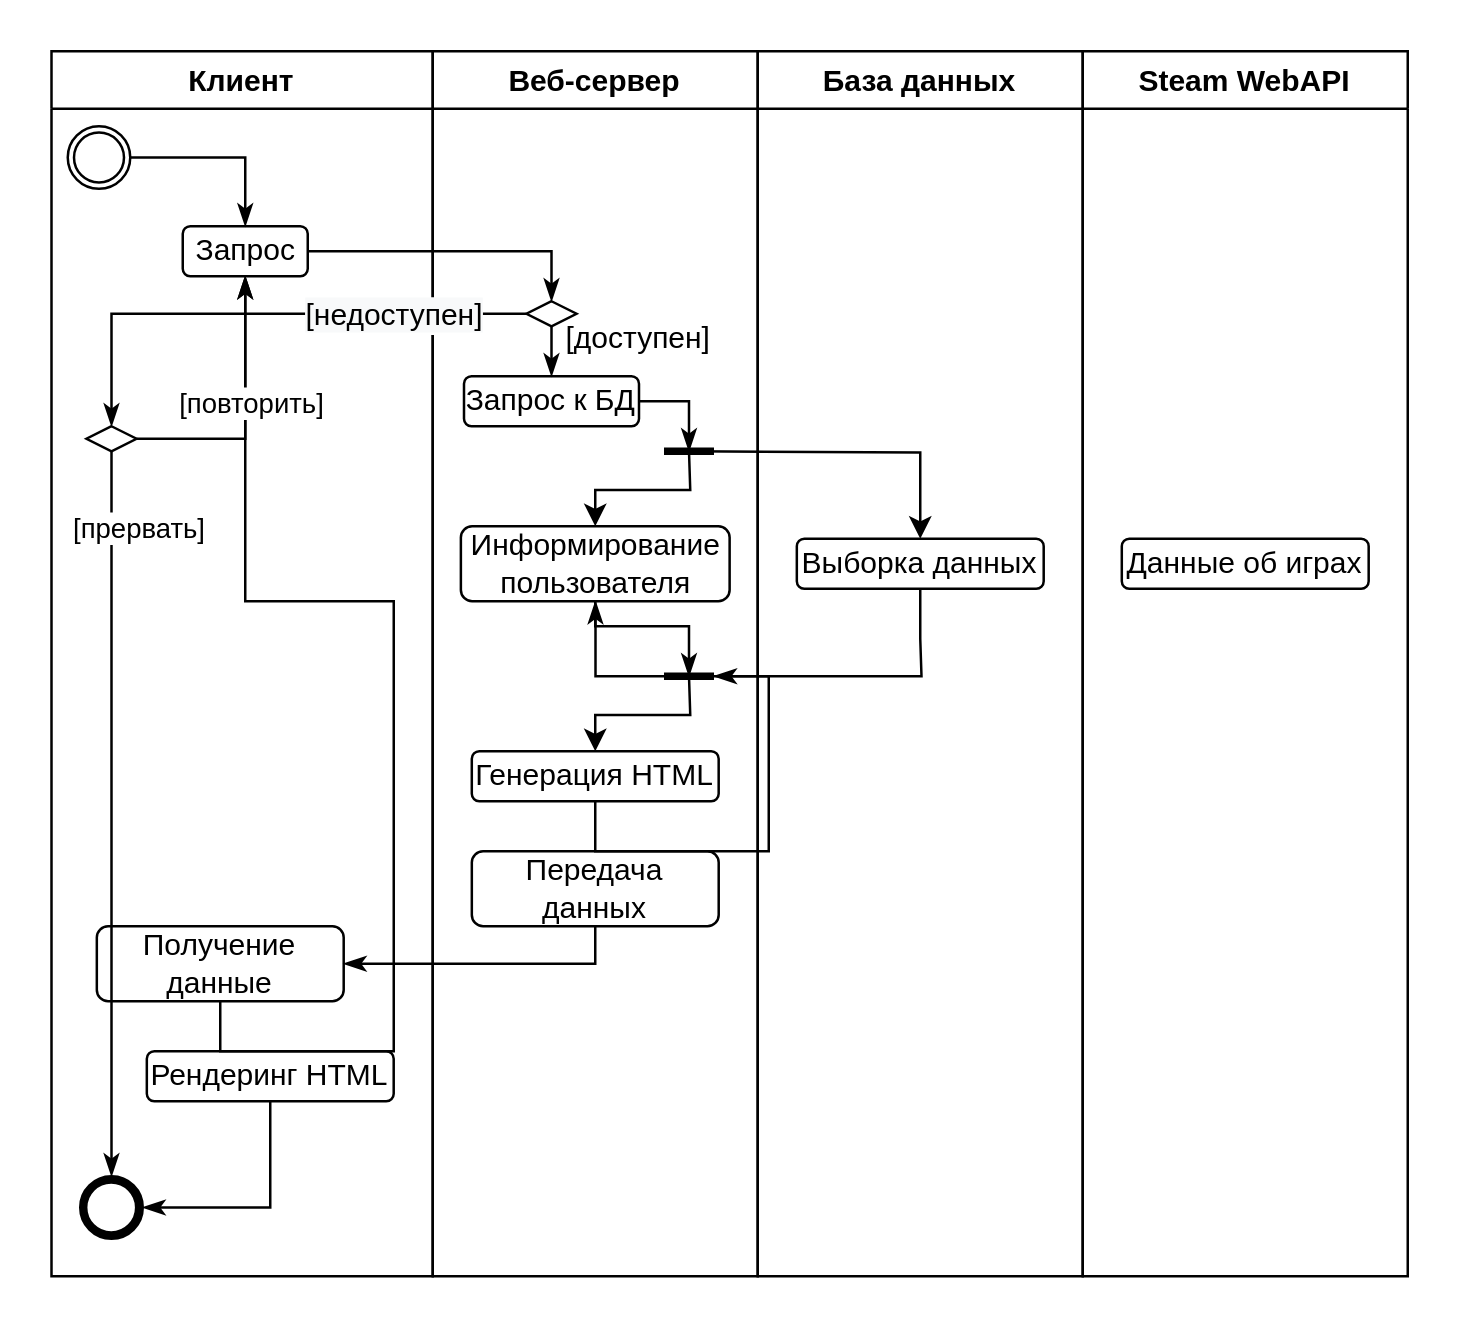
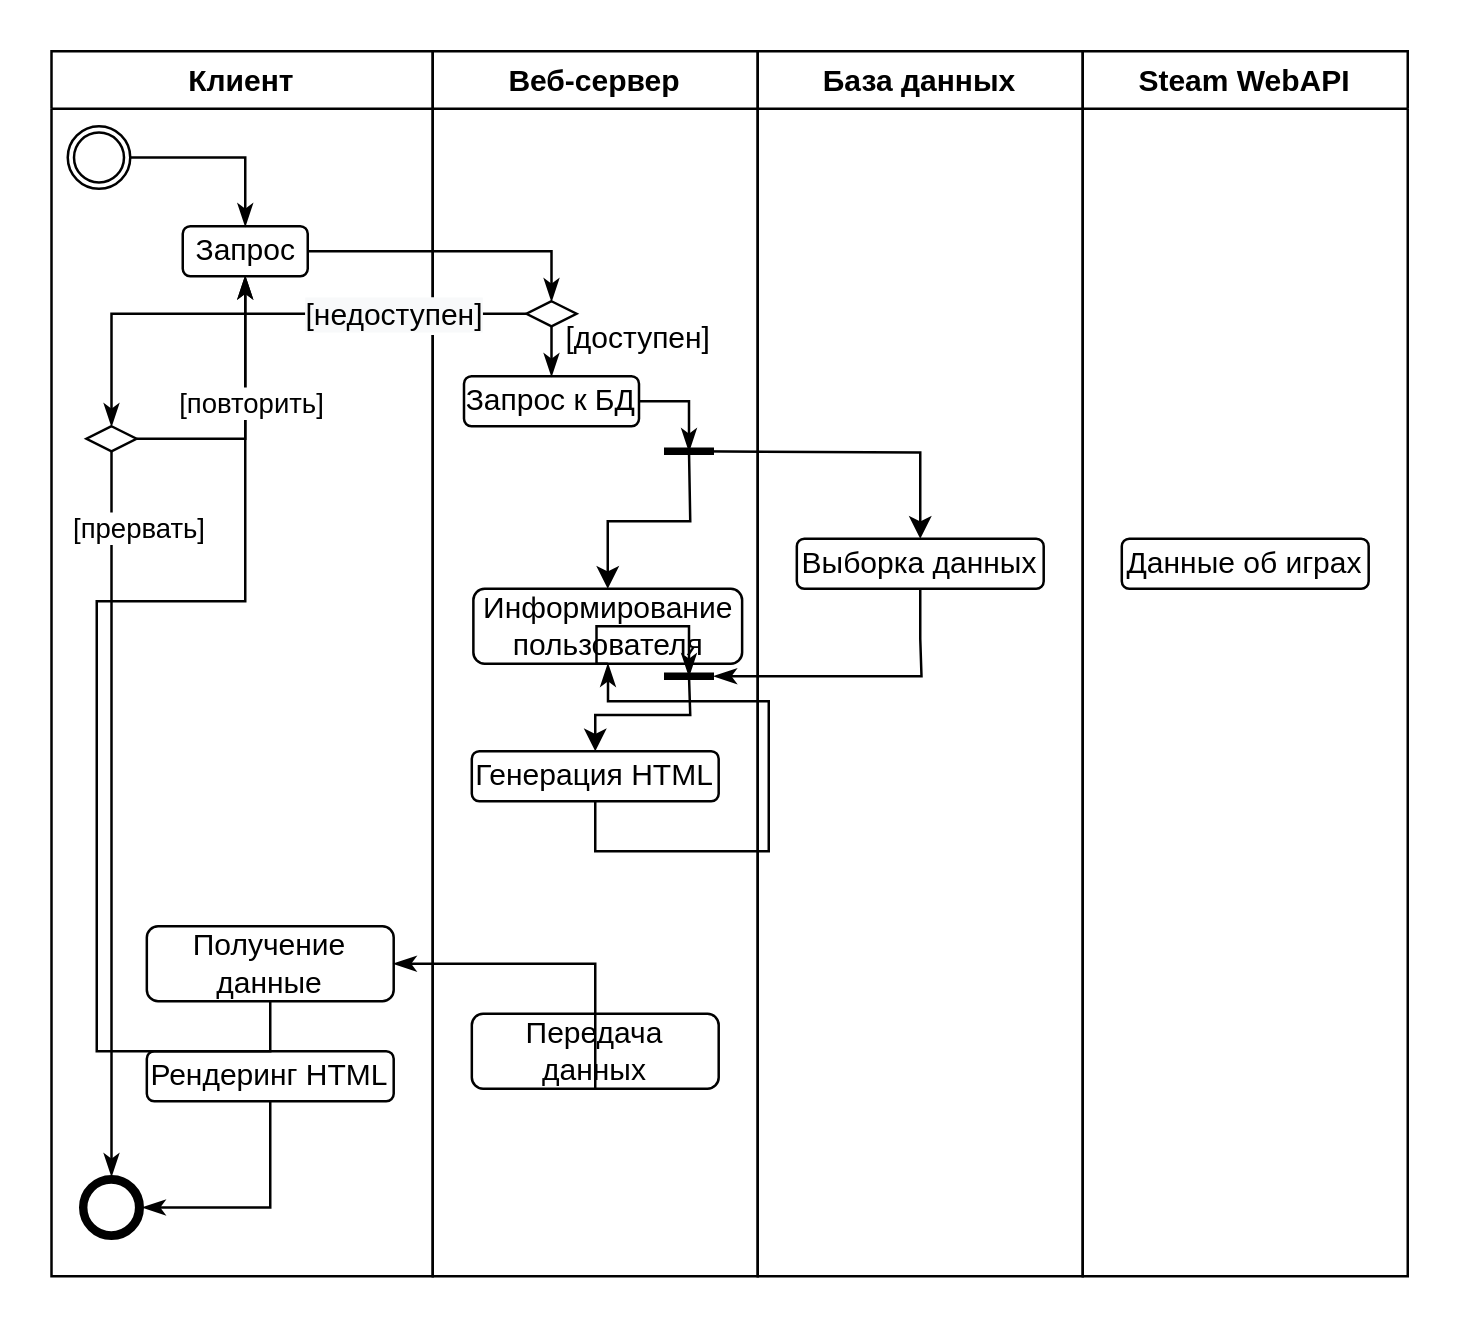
node "Информирование пользователя": moved (595, 564) -> (608, 626)
node "Передача данных": moved (595, 889) -> (595, 1051)
node "Получение данные": moved (220, 964) -> (270, 964)
